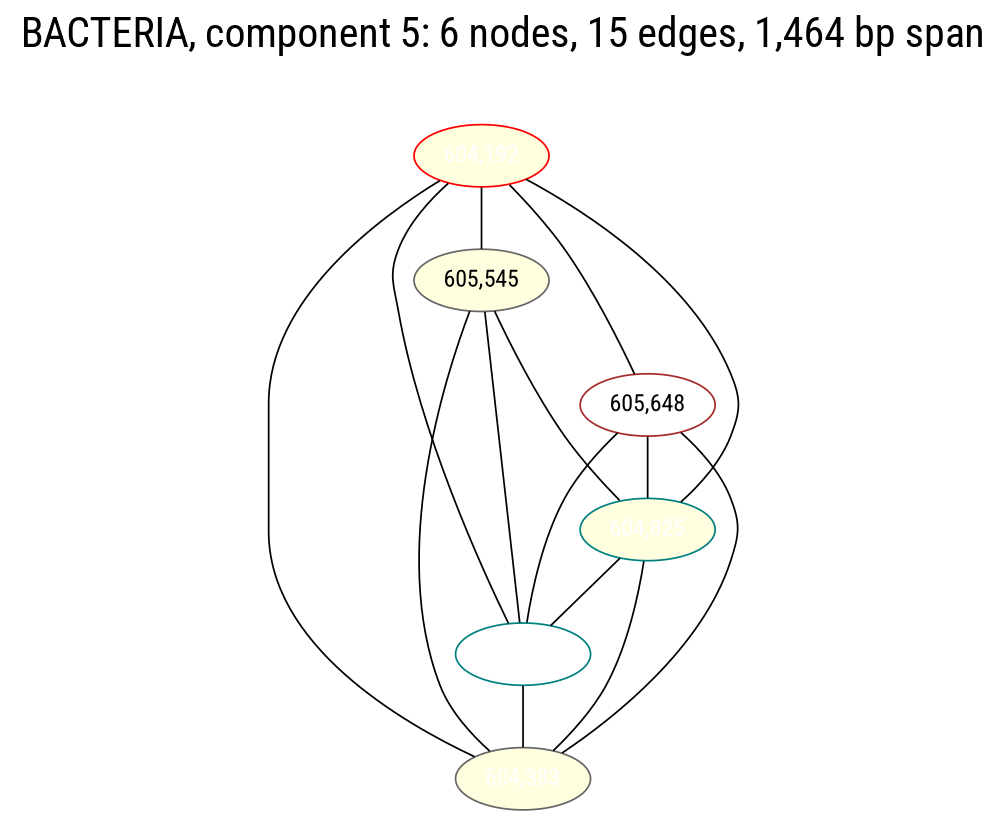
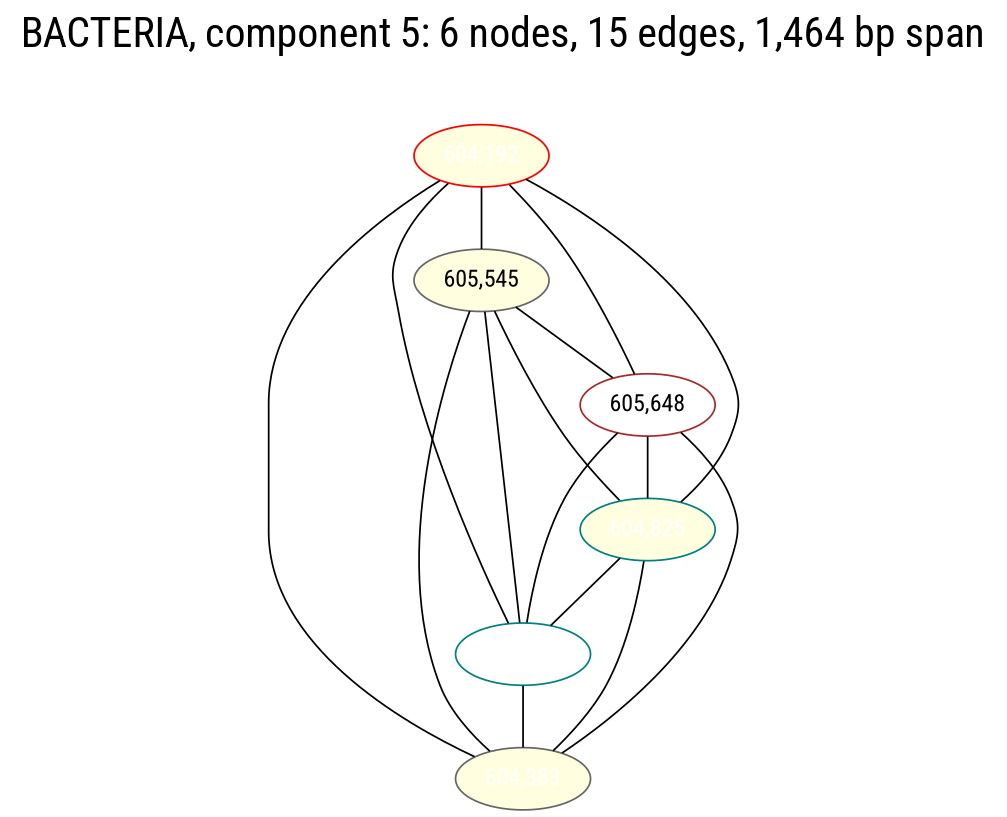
edge "605,545" -- "605,648": added
